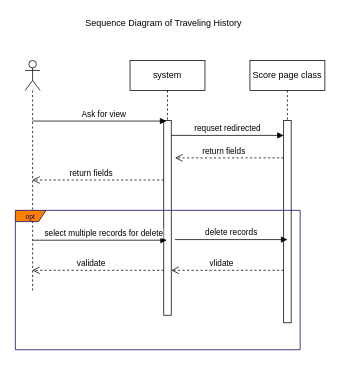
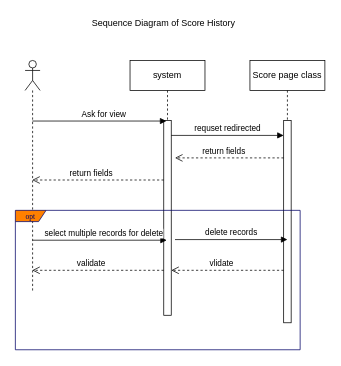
node "Sequence Diagram of Traveling History": label "Sequence Diagram of Traveling History" -> "Sequence Diagram of Score History"
